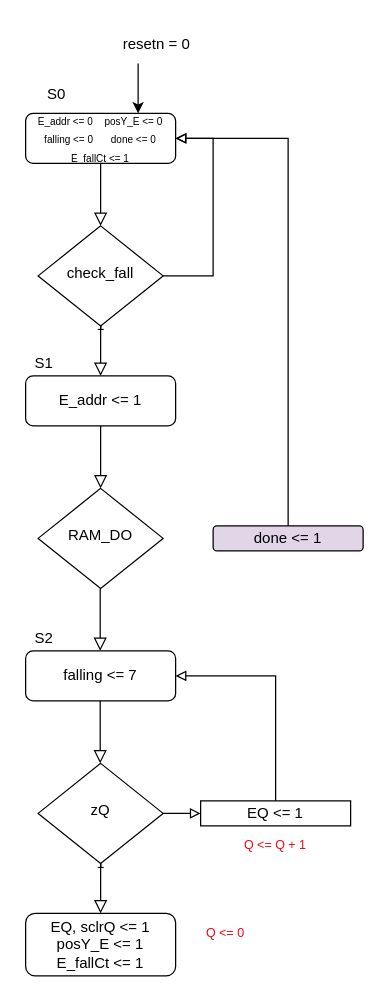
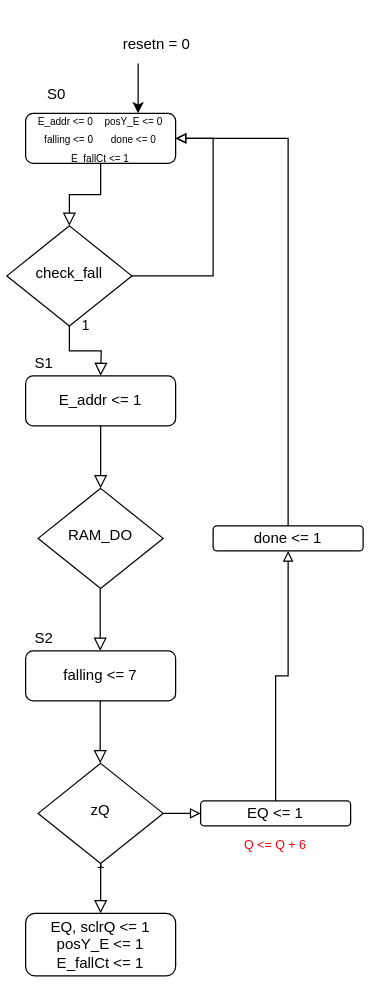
node "check_fall": moved (101, 276) -> (69, 276)
node "done <= 1": fillcolor #e1d5e7 -> #ffffff
edge "EQ <= 1" -> "falling <= 7": now "EQ <= 1" -> "done <= 1"
node "EQ <= 1": shape rectangle -> rounded rectangle
node "Q <= Q + 1": label "Q <= Q + 1" -> "Q <= Q + 6"
node "Q <= 0": removed
